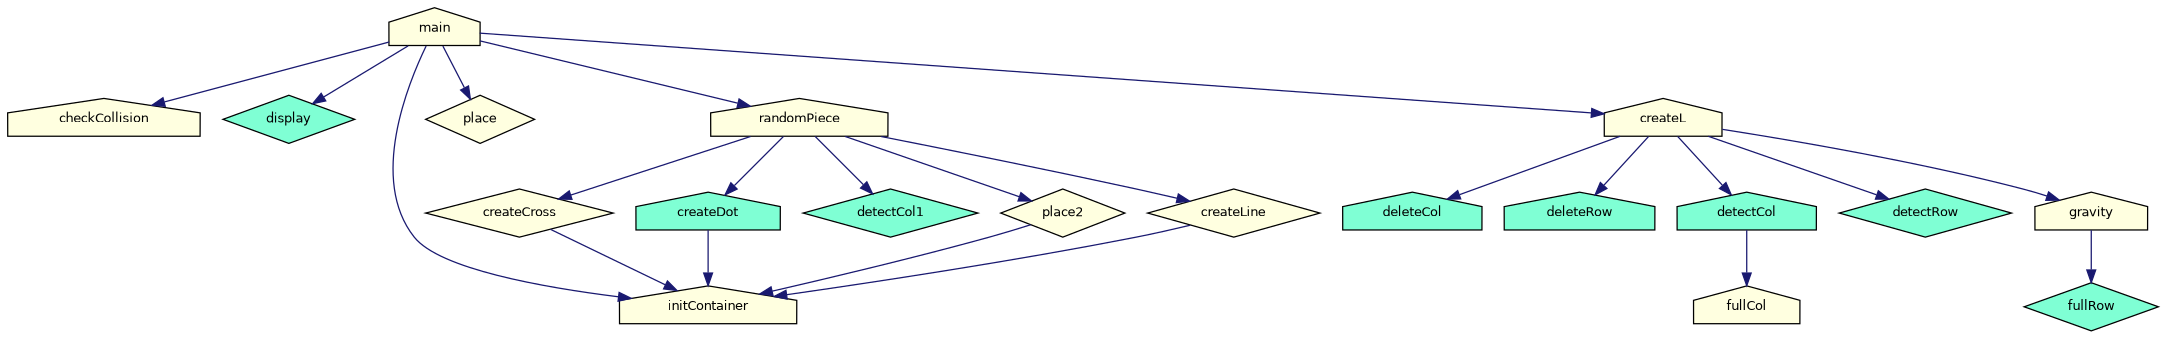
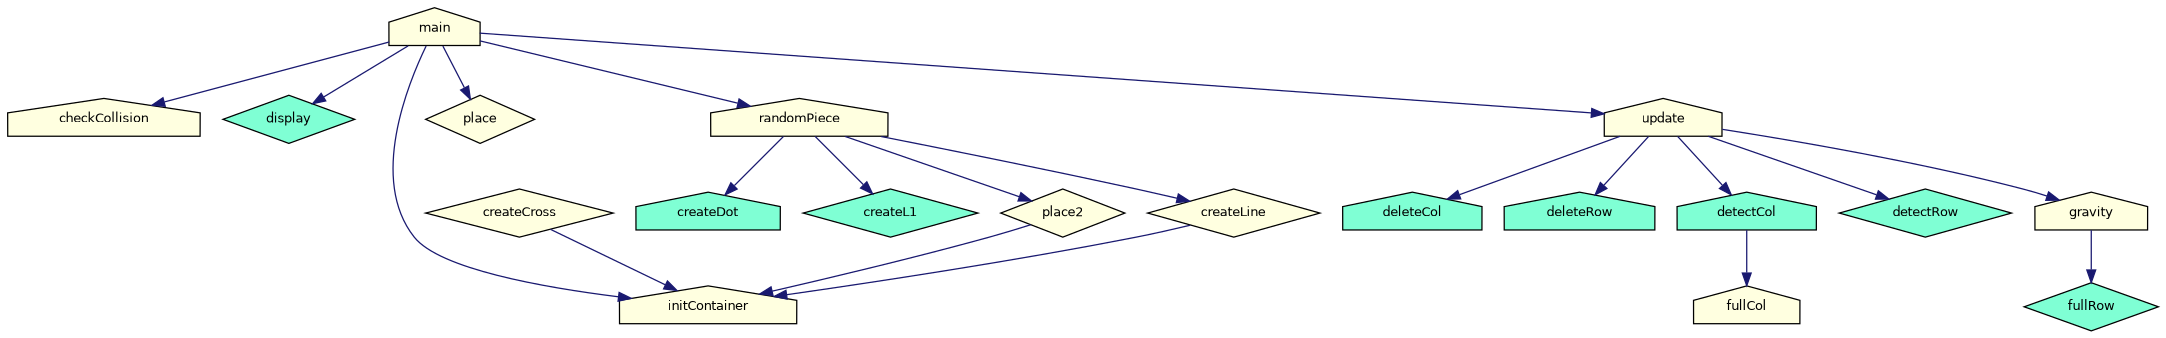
node "createL": label "createL" -> "update"
edge "randomPiece" -> "createCross": removed
node "detectCol1": label "detectCol1" -> "createL1"
edge "createDot" -> "initContainer": removed
